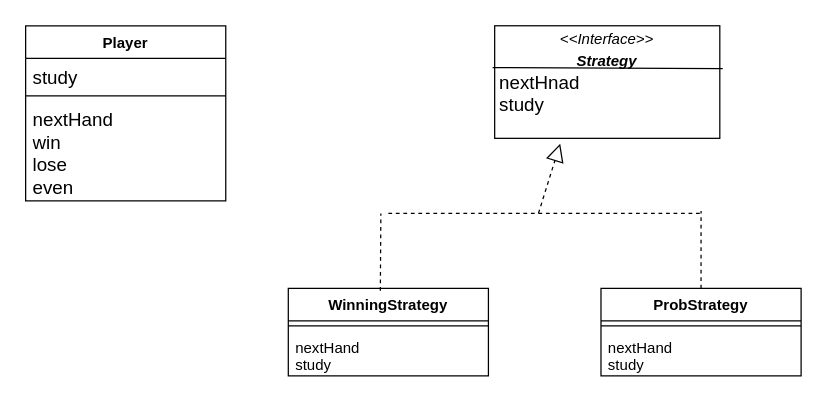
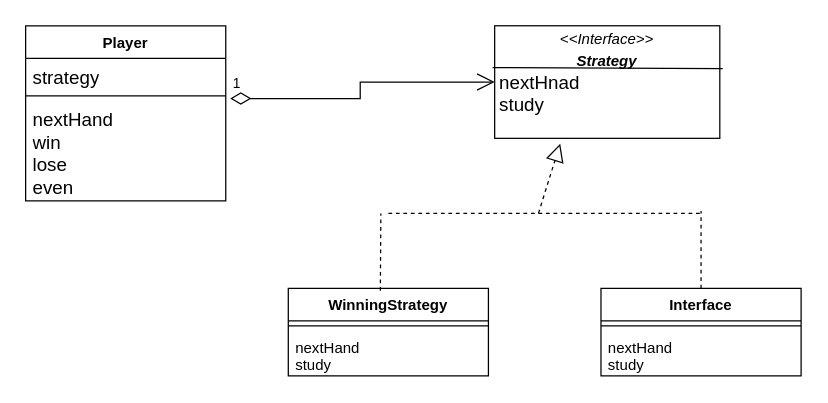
node "study": label "study" -> "strategy"
edge "<<Interface>> Strategy nextHnad study" -- "nextHand win lose even": added, label "1"
node "ProbStrategy": label "ProbStrategy" -> "Interface"
